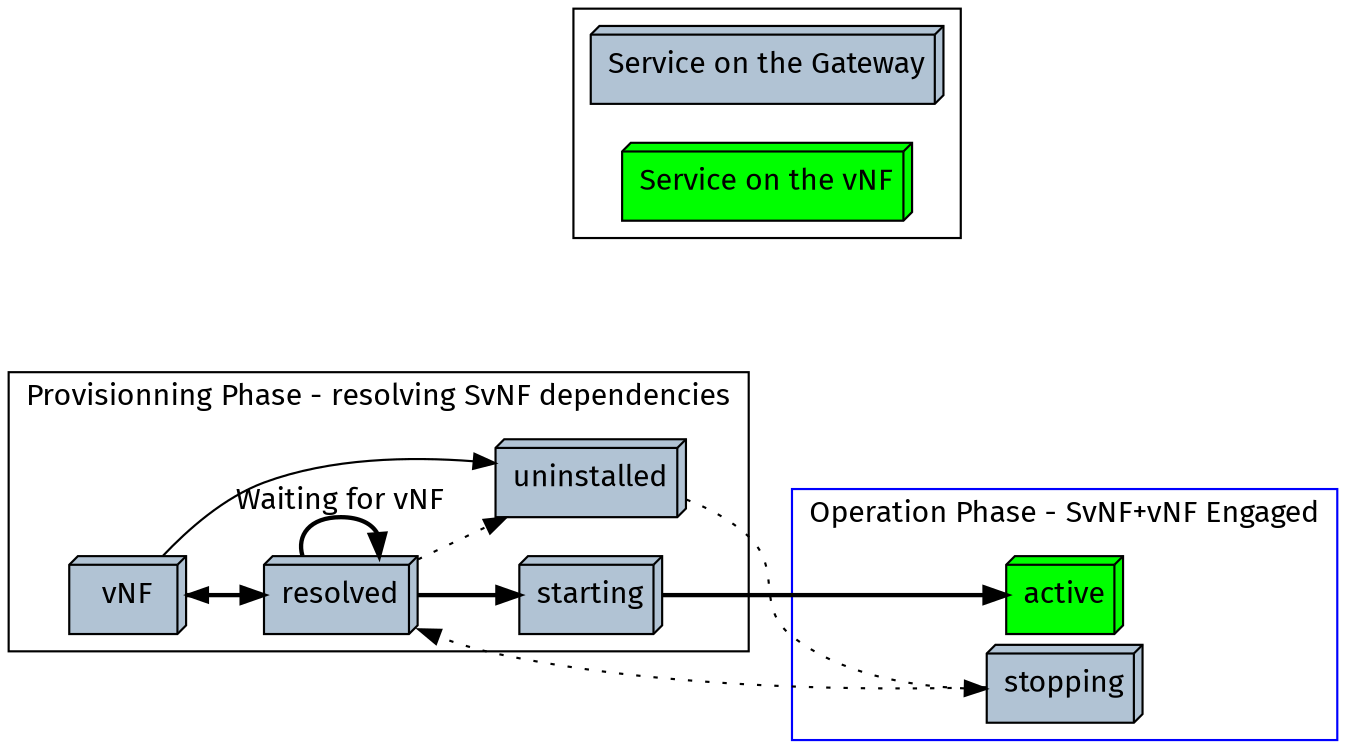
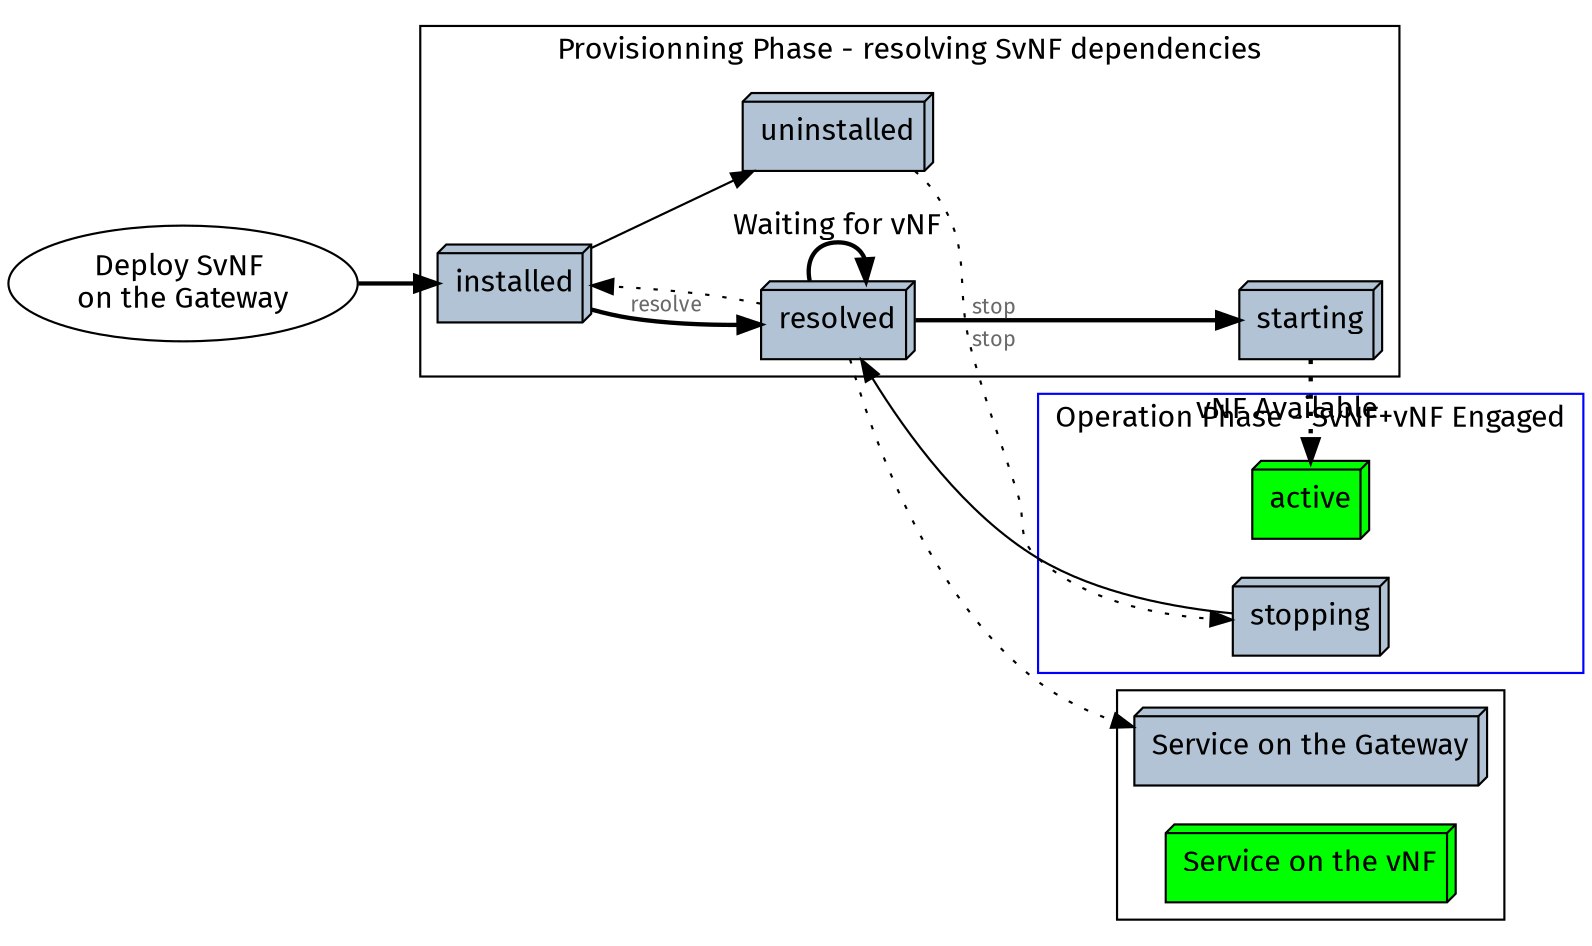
node "Deploy SvNF on the Gateway": added
edge "resolved" -> "uninstalled": now "resolved" -> "Service on the Gateway"
node "vNF": label "vNF" -> "installed"
edge "starting" -> "active": style solid -> dotted
edge "stopping" -> "resolved": style dotted -> solid
